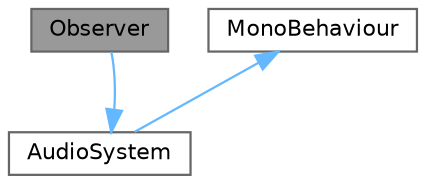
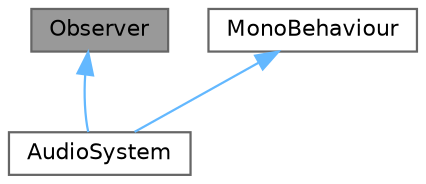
edge "Observer" -> "AudioSystem": reversed
